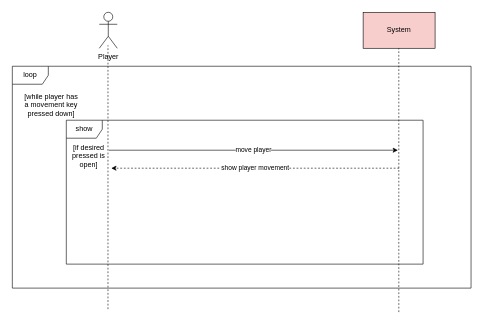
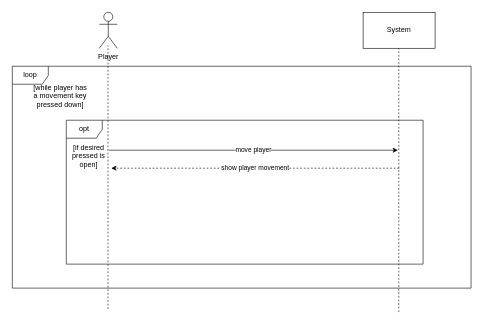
node "System": fillcolor #f8cecc -> #ffffff
node "[while player has a movement key pressed down]": moved (51, 105) -> (60, 96)
node "show": label "show" -> "opt"
